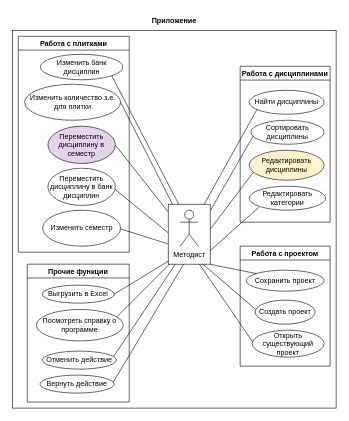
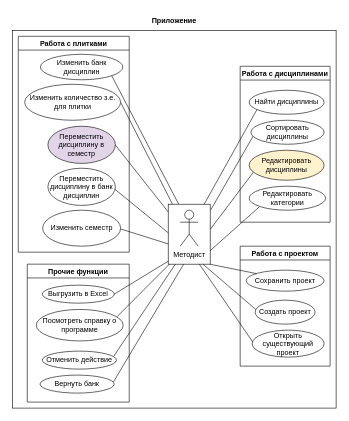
node "Вернуть действие": label "Вернуть действие" -> "Вернуть банк"
